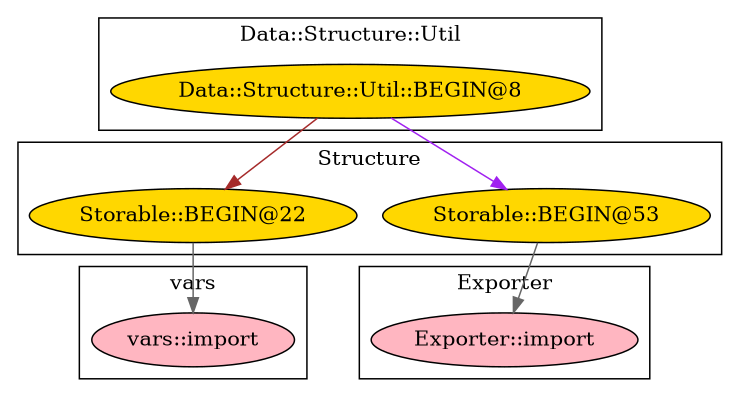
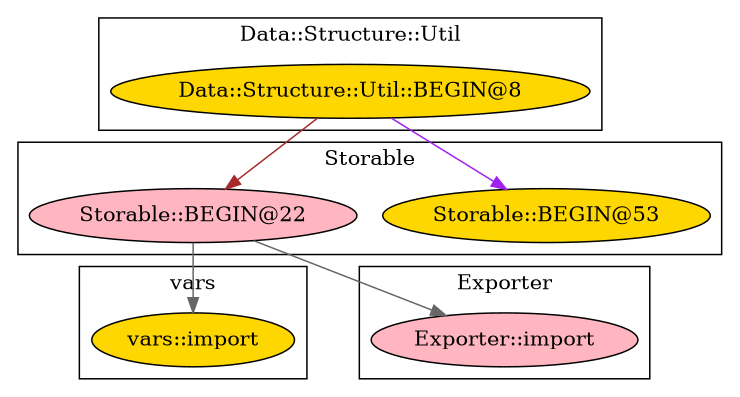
cluster "Structure": label "Structure" -> "Storable"
node "Storable::BEGIN@22": fillcolor gold -> lightpink
edge "Storable::BEGIN@53" -> "Exporter::import": now "Storable::BEGIN@22" -> "Exporter::import"
node "vars::import": fillcolor lightpink -> gold
